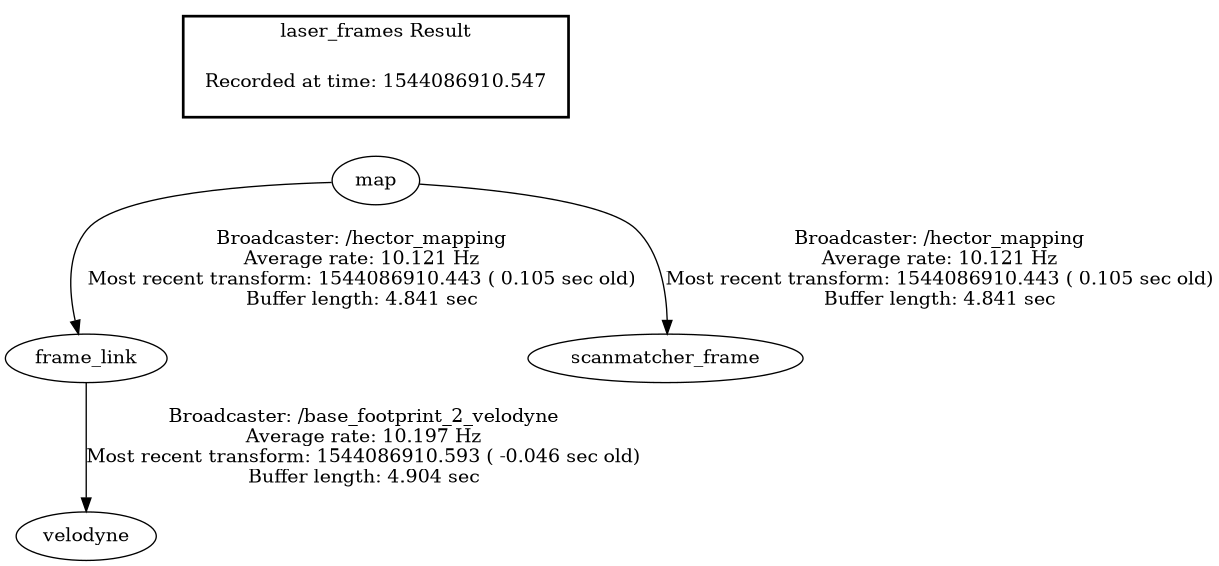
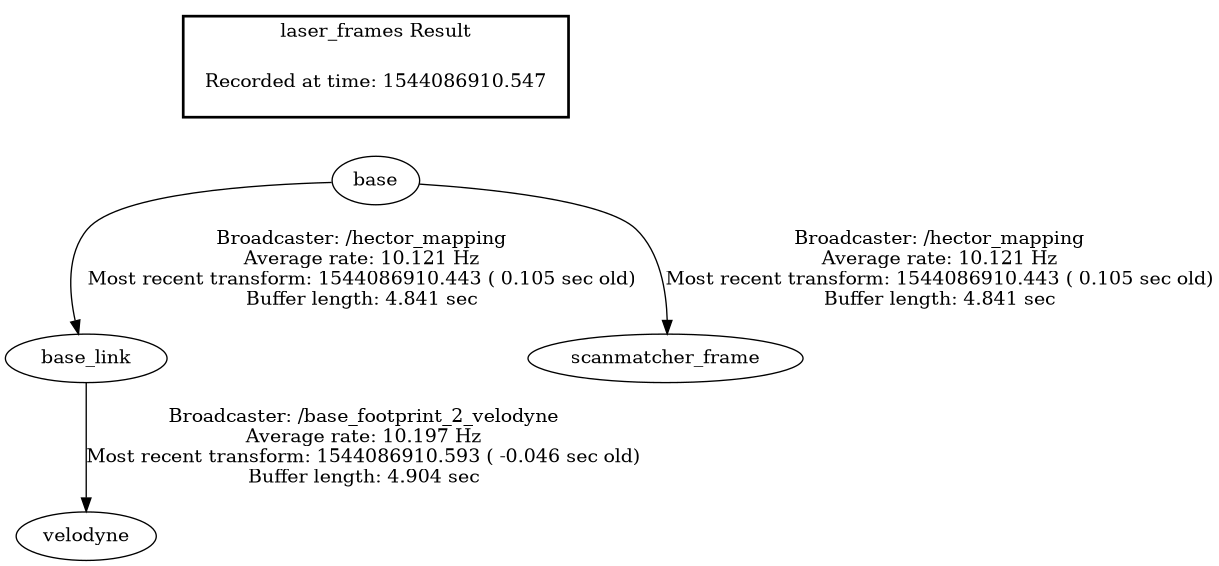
node "map": label "map" -> "base"
node "frame_link": label "frame_link" -> "base_link"
